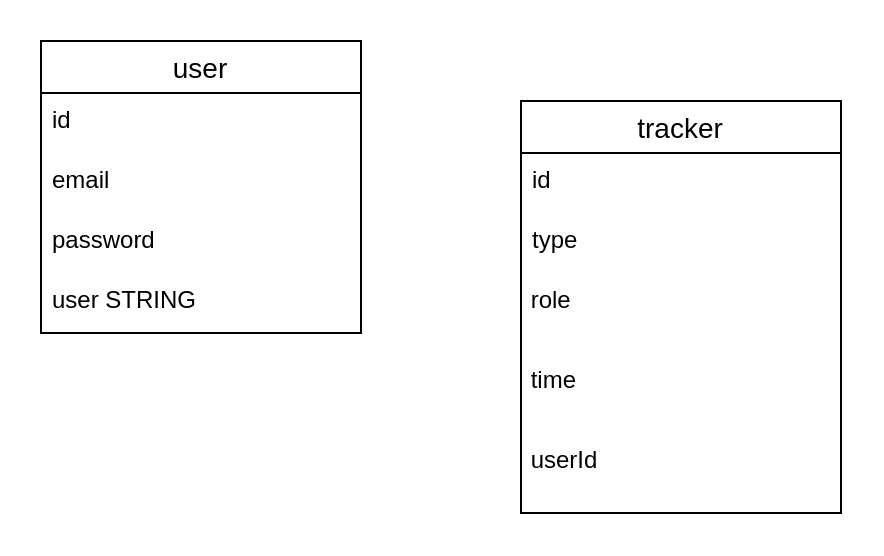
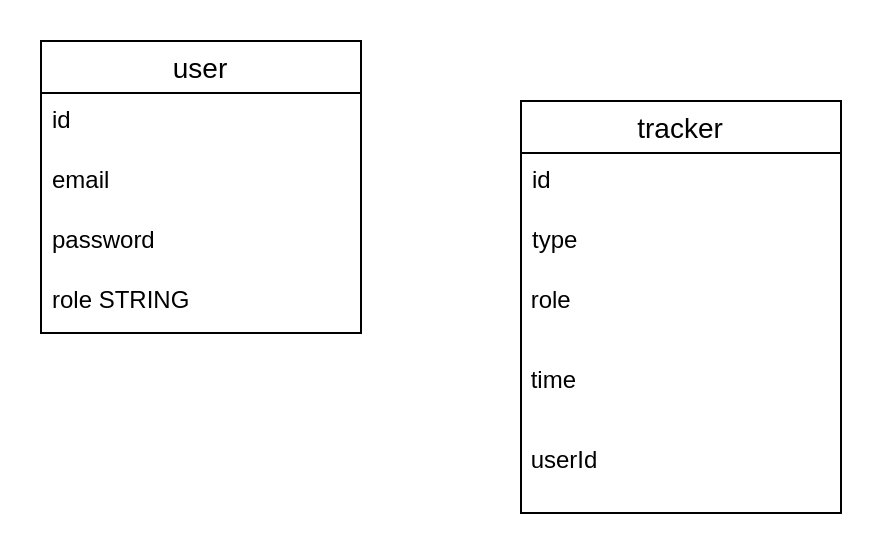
node "user STRING": label "user STRING" -> "role STRING"
